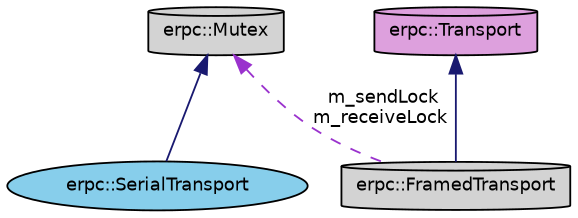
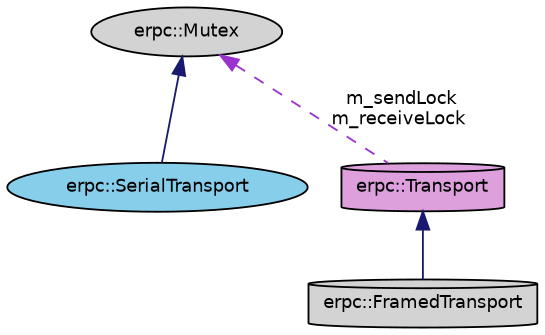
node "erpc::Mutex": shape cylinder -> ellipse
edge "erpc::FramedTransport" -> "erpc::Mutex": now "erpc::Transport" -> "erpc::Mutex"
